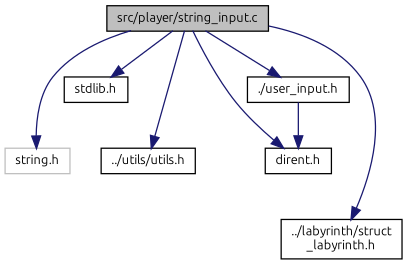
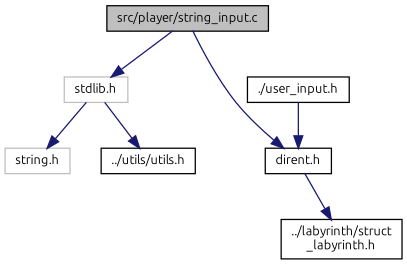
edge "src/player/string_input.c" -> "./user_input.h": removed
edge "src/player/string_input.c" -> "string.h": now "stdlib.h" -> "string.h"
edge "src/player/string_input.c" -> "../utils/utils.h": now "stdlib.h" -> "../utils/utils.h"
node "stdlib.h": color black -> grey75
edge "src/player/string_input.c" -> "../labyrinth/struct _labyrinth.h": now "dirent.h" -> "../labyrinth/struct _labyrinth.h"
